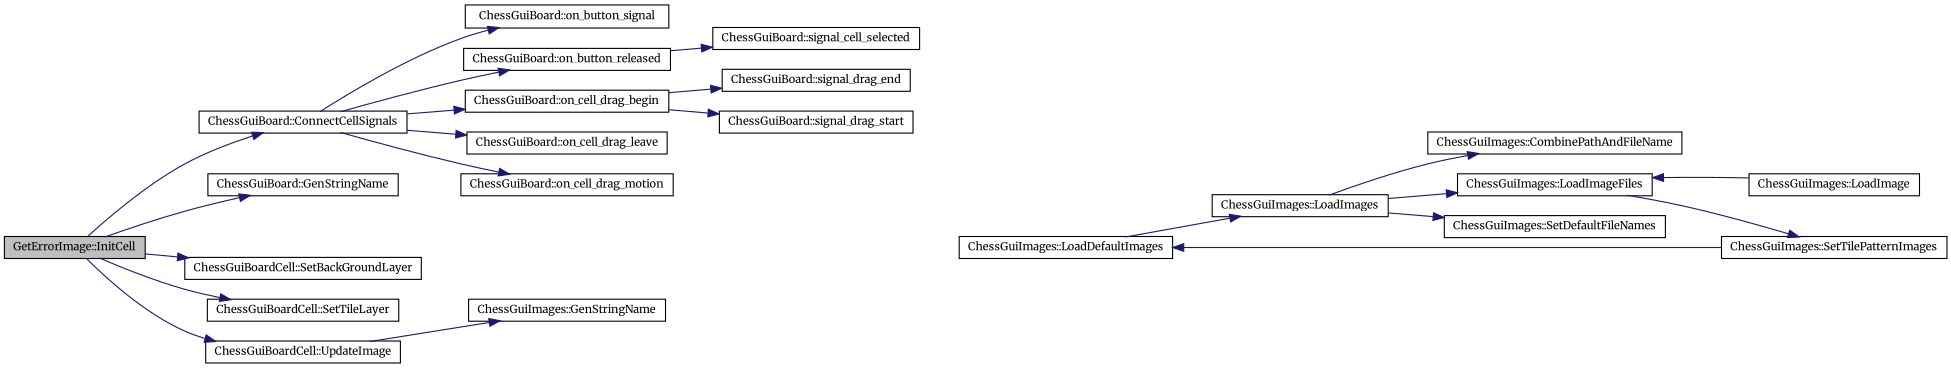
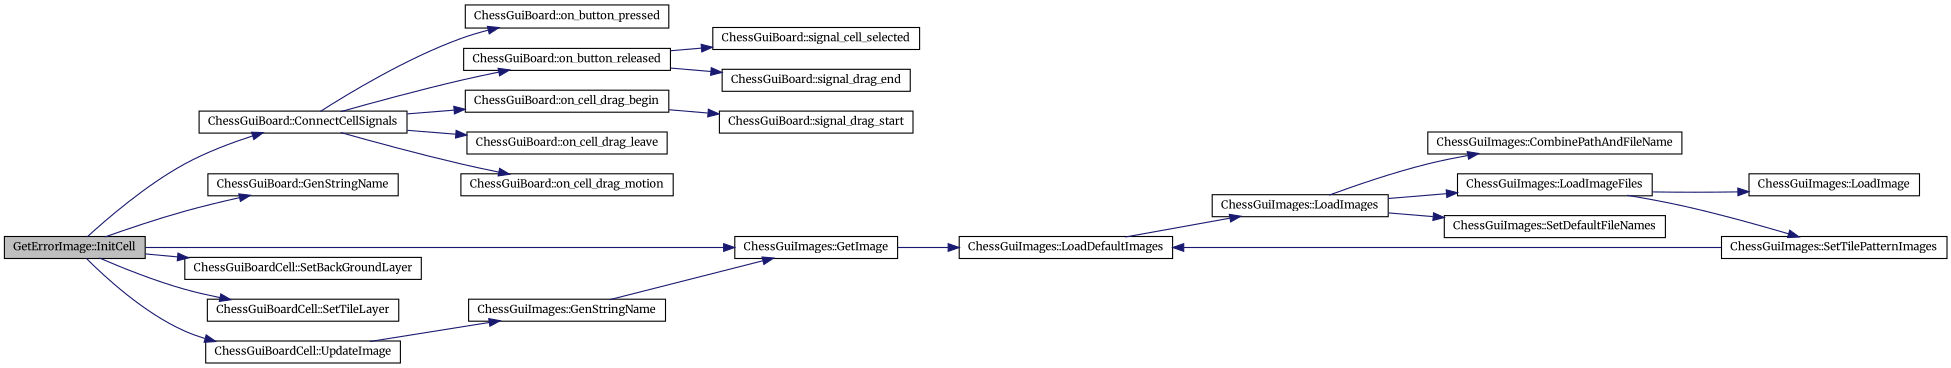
node "ChessGuiBoard::on_button_signal": label "ChessGuiBoard::on_button_signal" -> "ChessGuiBoard::on_button_pressed"
edge "ChessGuiBoard::on_cell_drag_begin" -> "ChessGuiBoard::signal_drag_end": now "ChessGuiBoard::on_button_released" -> "ChessGuiBoard::signal_drag_end"
edge "ChessGuiImages::LoadImage" -> "ChessGuiImages::LoadImageFiles": reversed
node "ChessGuiImages::GetImage": added
